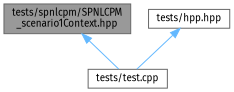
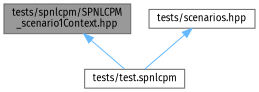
node "tests/hpp.hpp": label "tests/hpp.hpp" -> "tests/scenarios.hpp"
node "tests/test.cpp": label "tests/test.cpp" -> "tests/test.spnlcpm"
